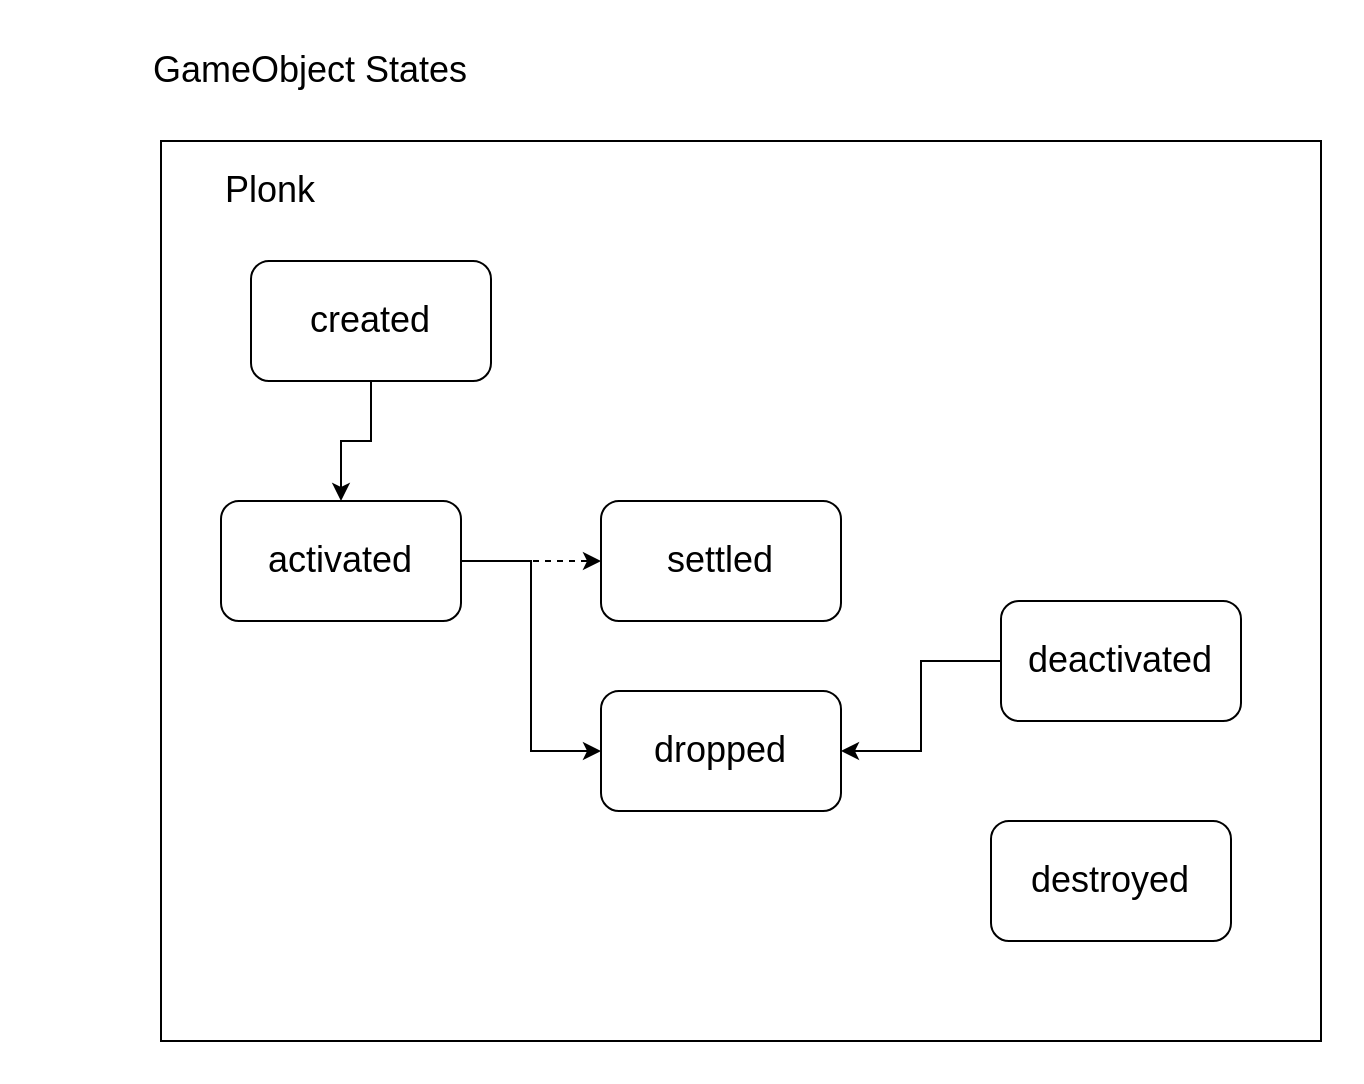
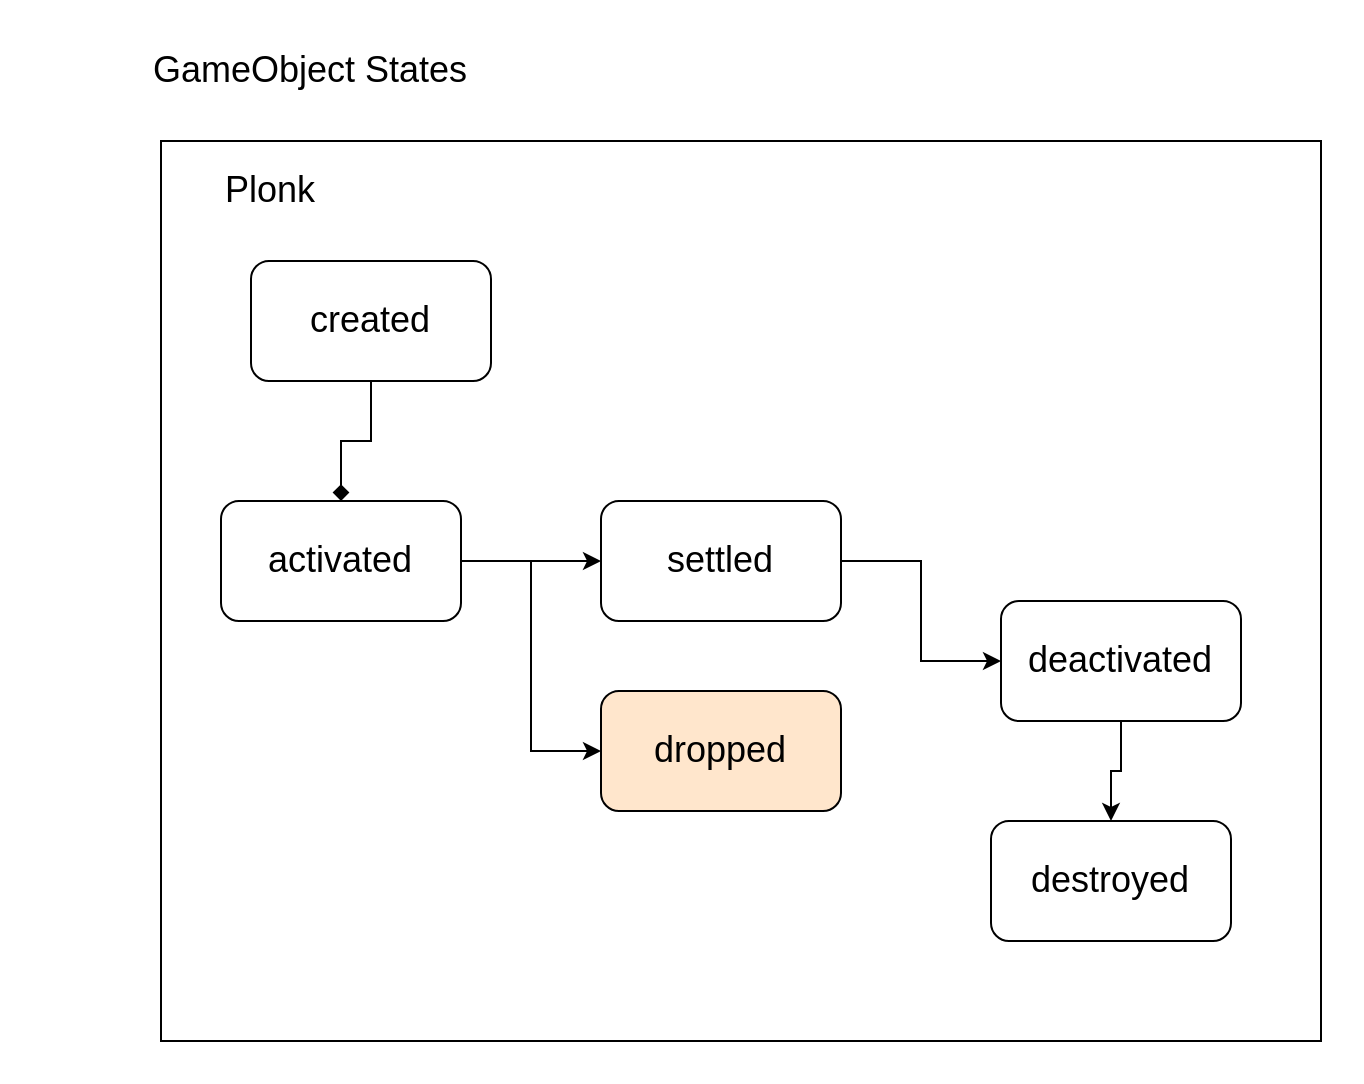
edge "created" -> "activated": arrowhead classic -> diamond
edge "activated" -> "settled": style dashed -> solid
edge "settled" -> "deactivated": added
edge "deactivated" -> "dropped": now "deactivated" -> "destroyed"
node "dropped": fillcolor #ffffff -> #ffe6cc
